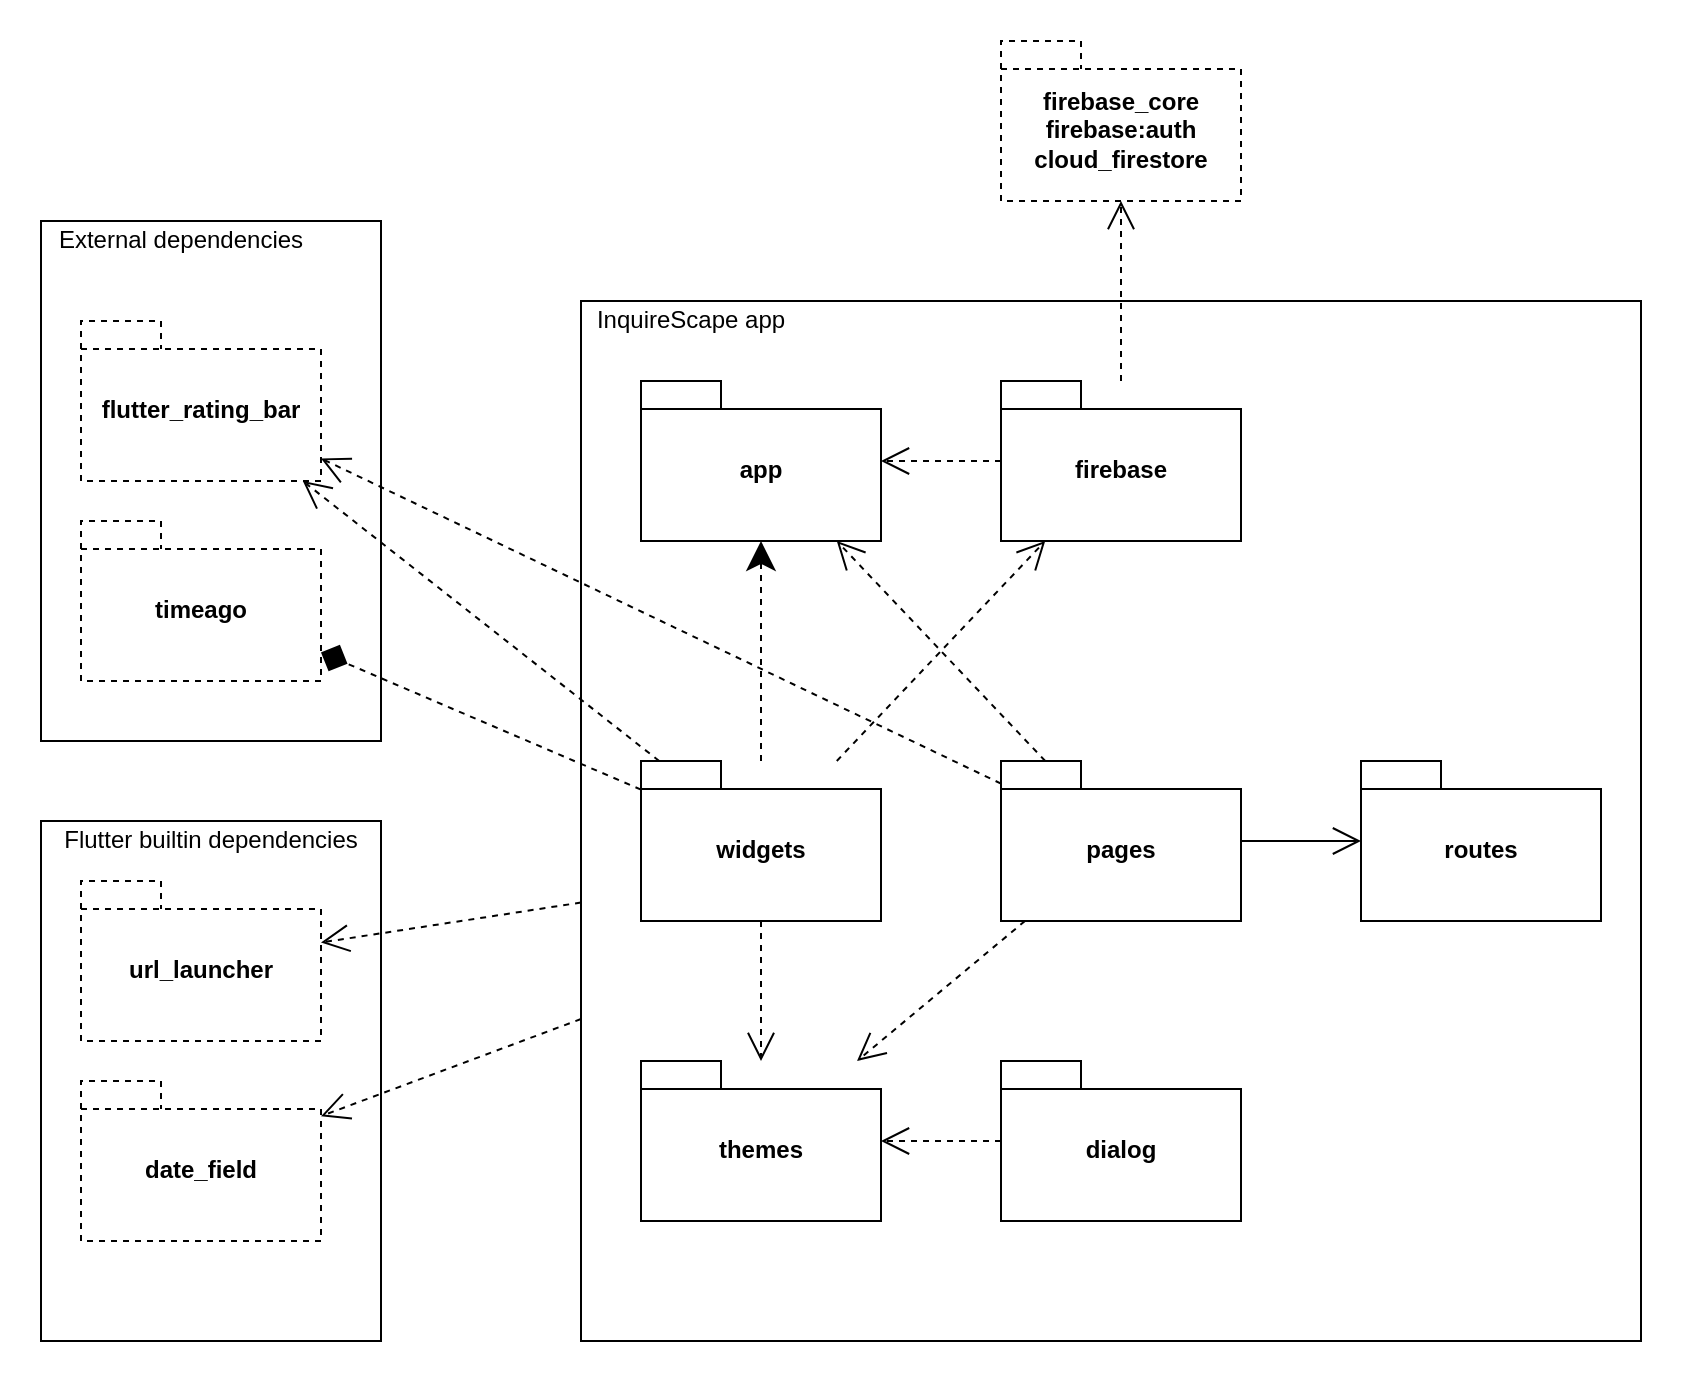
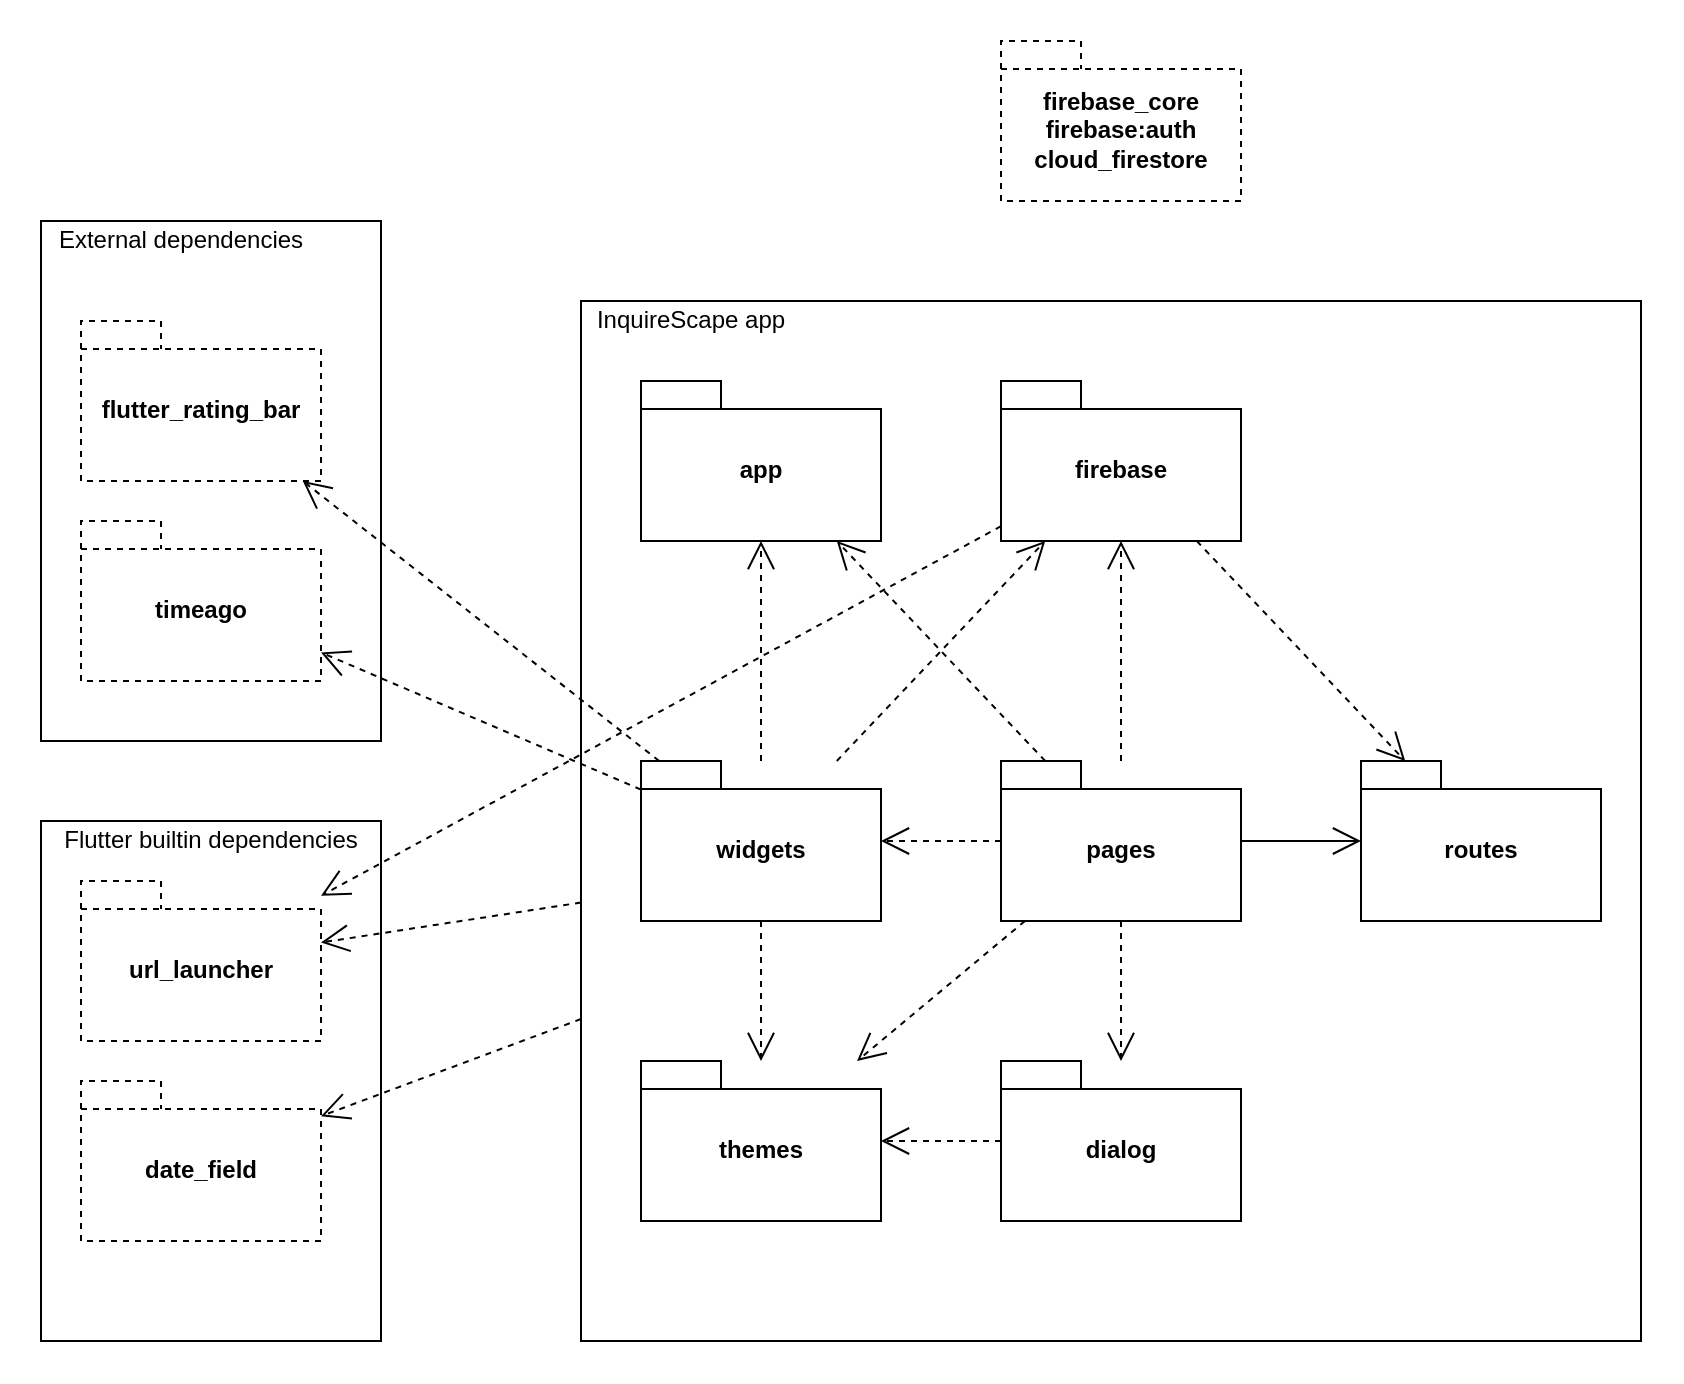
edge "firebase" -> "firebase_core firebase:auth cloud_firestore": now "firebase" -> "routes"
edge "firebase" -> "app": now "firebase" -> "url_launcher"
edge "pages" -> "flutter_rating_bar": now "pages" -> "dialog"
edge "widgets" -> "app": arrowhead classic -> open
edge "pages" -> "firebase": added
edge "widgets" -> "timeago": arrowhead diamond -> open
edge "pages" -> "widgets": added
